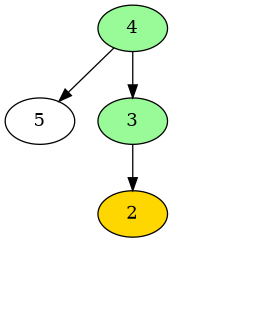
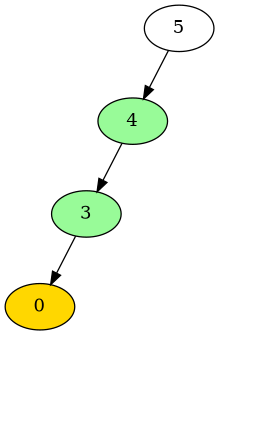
edge "4" -> "5": reversed
node "2": label "2" -> "0"
